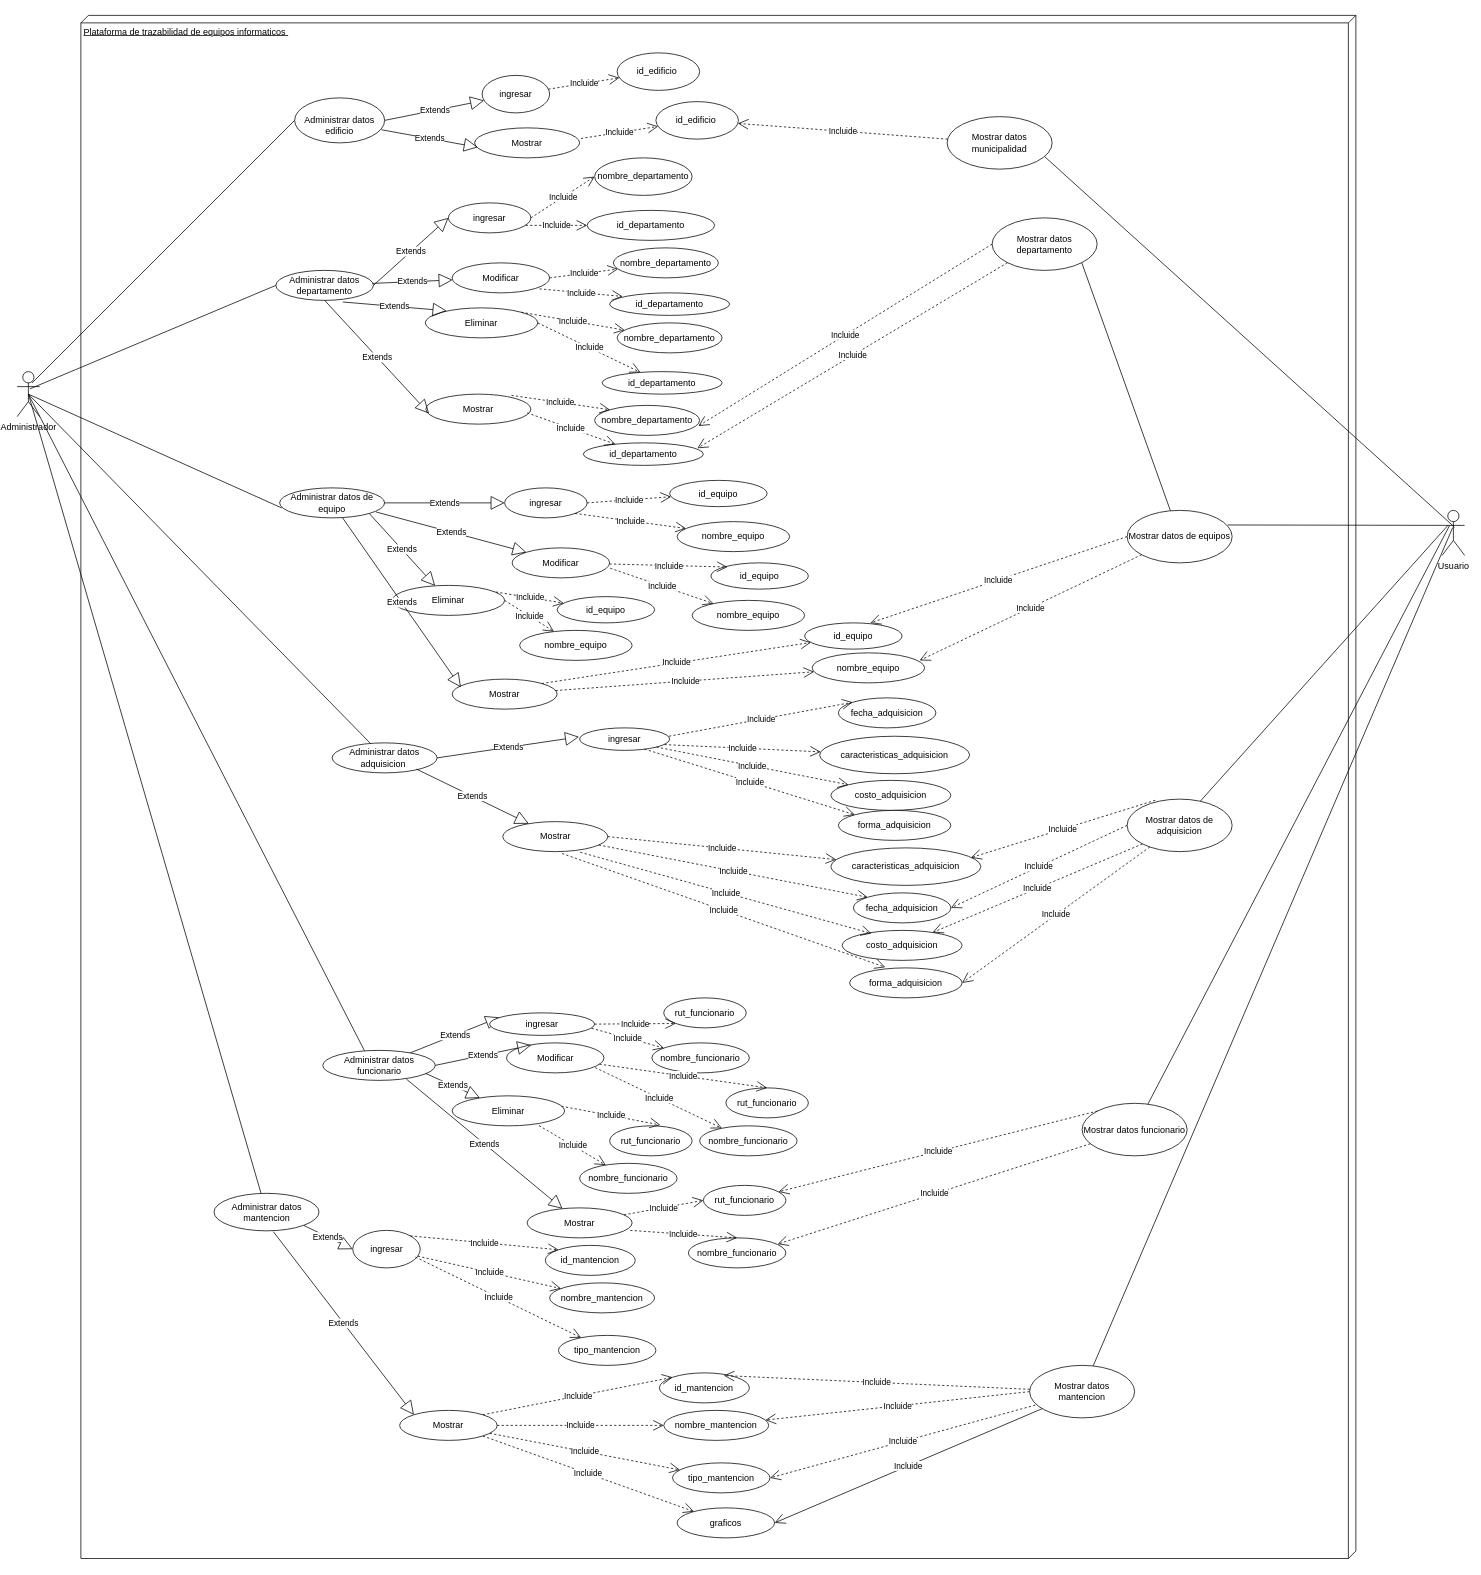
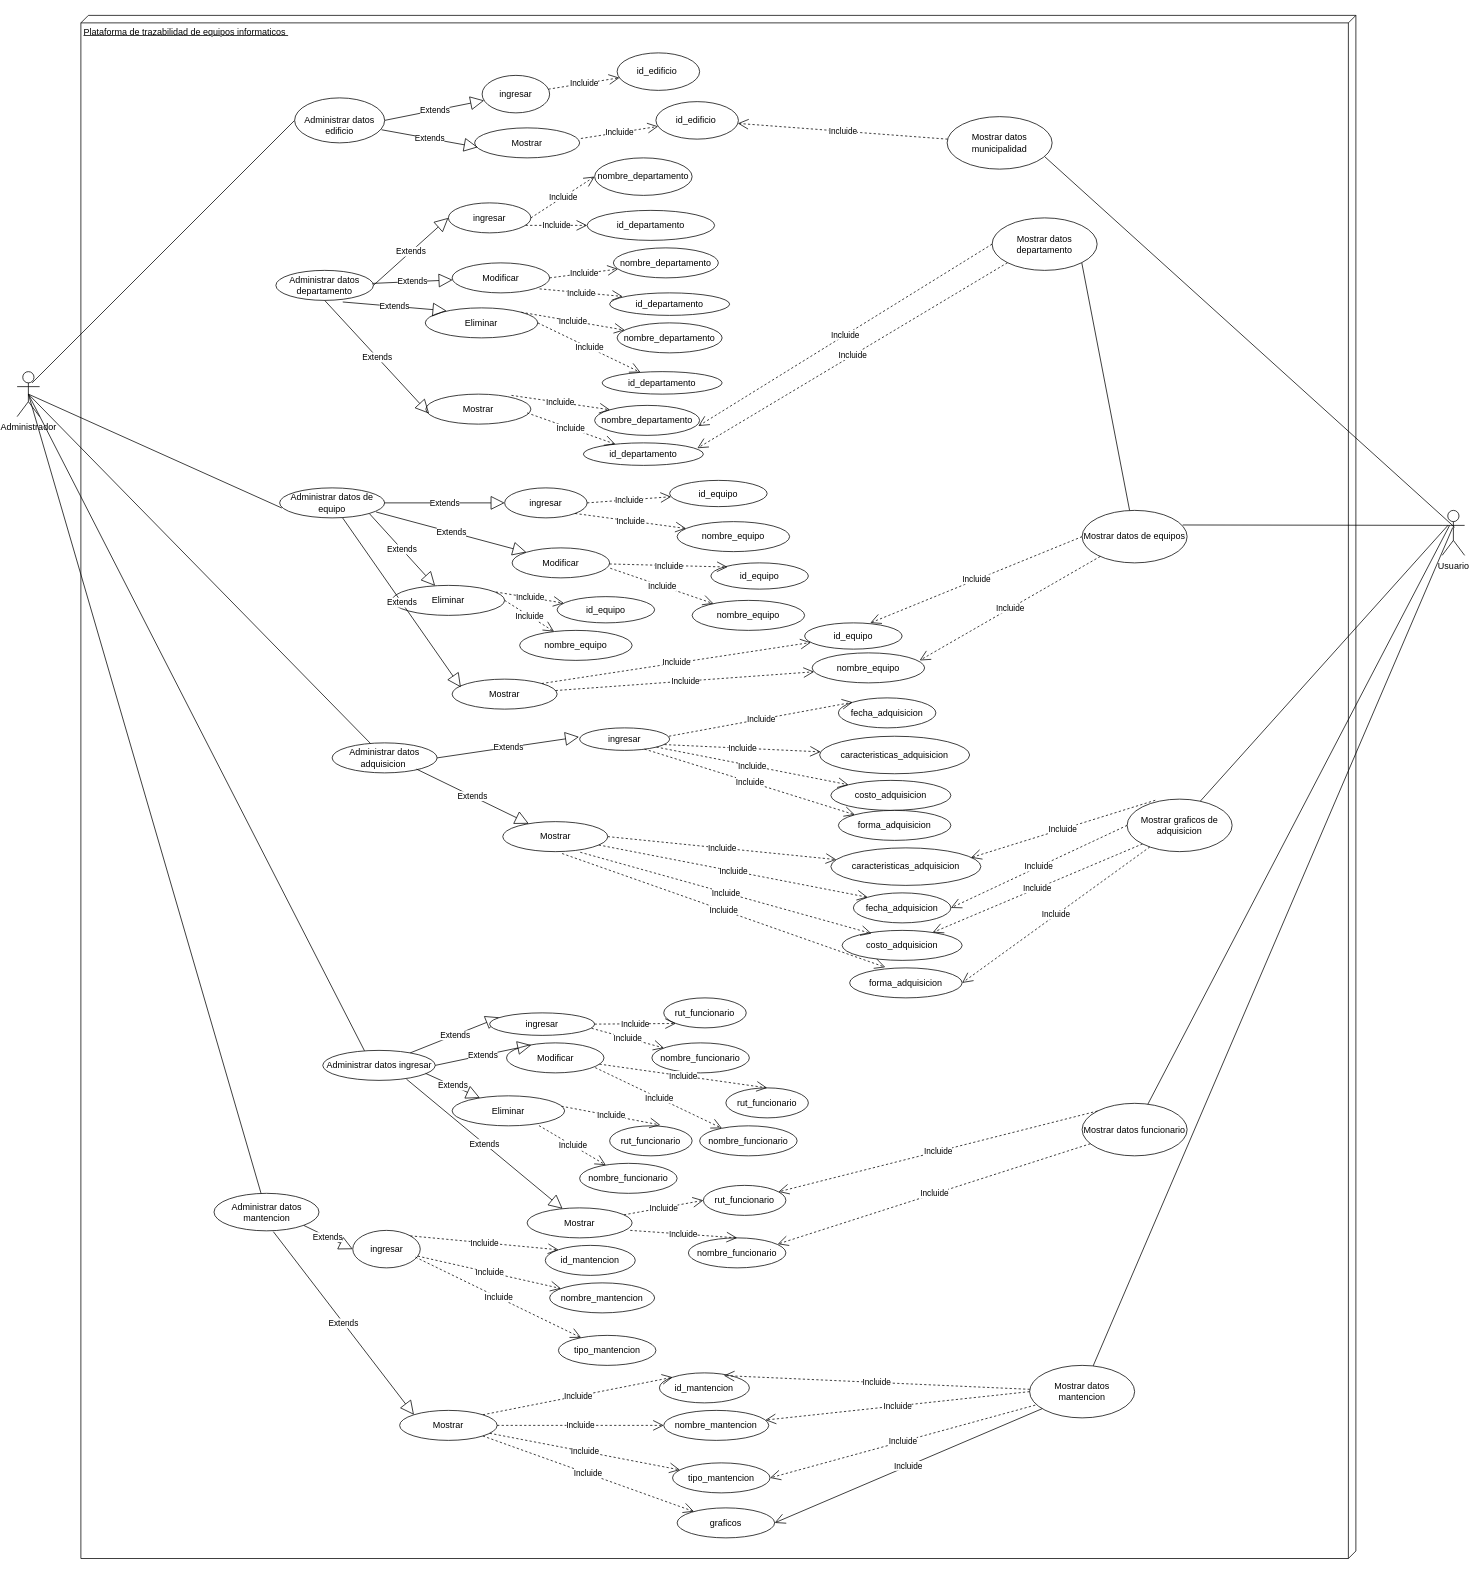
edge "Administrar datos departamento" -- "Administrador": removed
node "Mostrar datos de equipos": moved (1179, 537) -> (1134, 537)
node "Mostrar datos de adquisicion": label "Mostrar datos de adquisicion" -> "Mostrar graficos de adquisicion"
node "Administrar datos funcionario": label "Administrar datos funcionario" -> "Administrar datos ingresar"
